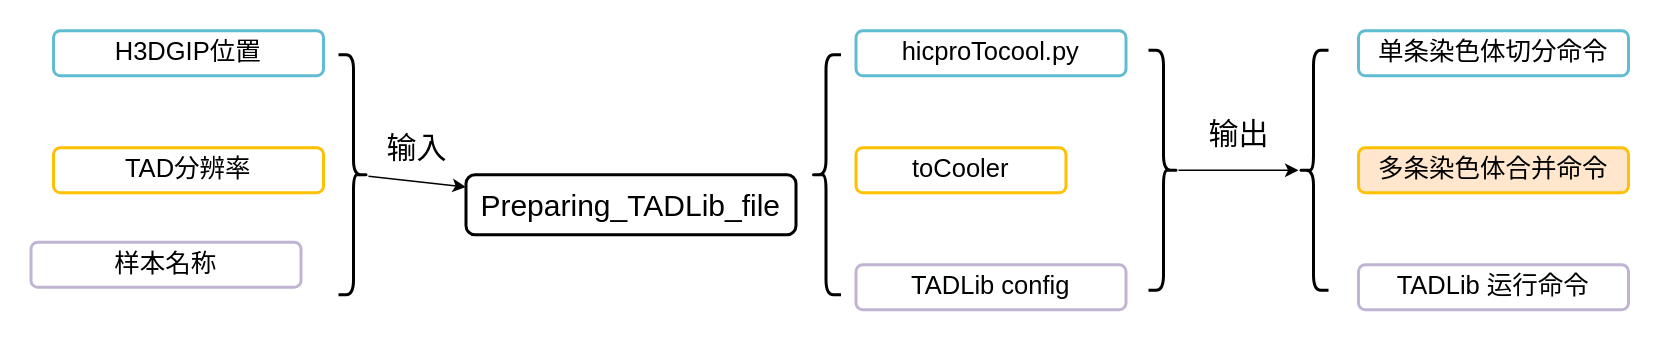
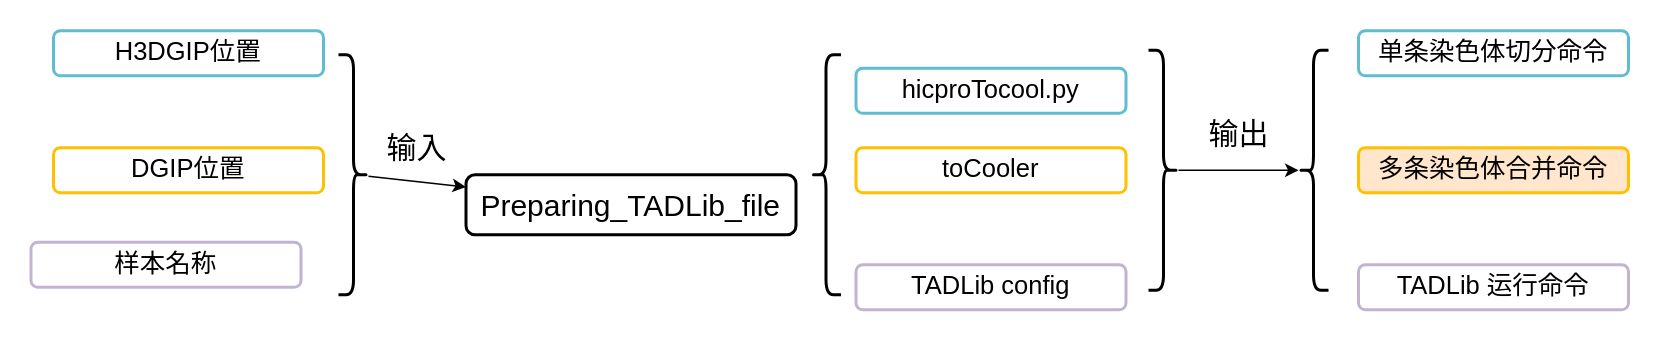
node "hicproTocool.py": moved (991, 53) -> (991, 91)
node "TAD分辨率": label "TAD分辨率" -> "DGIP位置"
node "toCooler": size 210x45 -> 270x45
